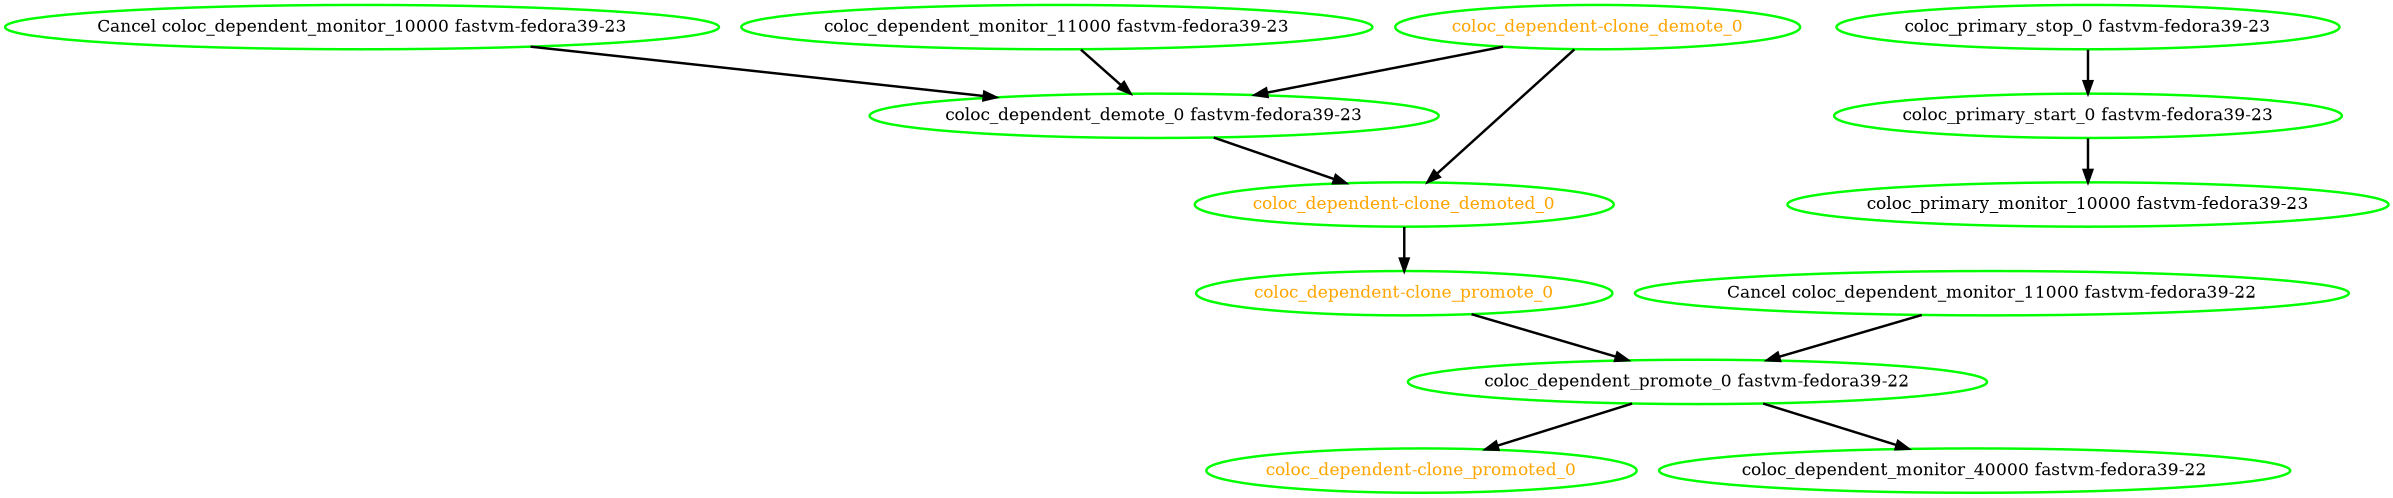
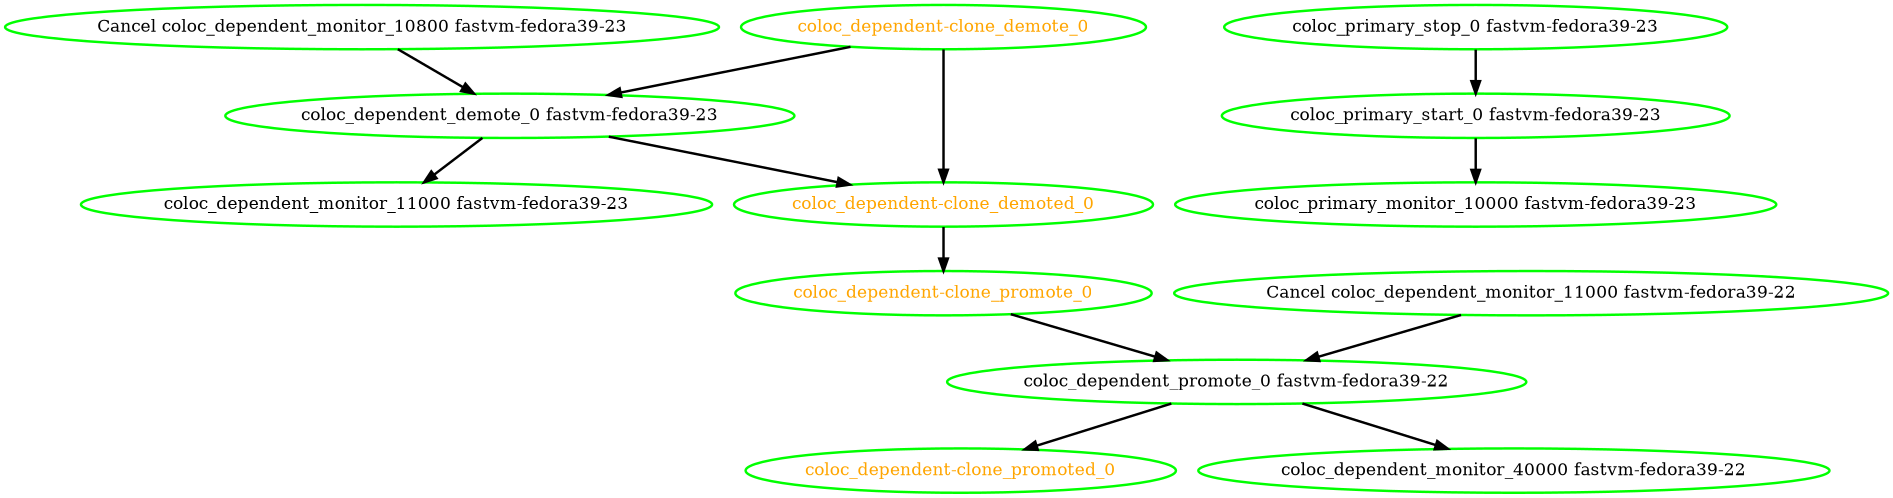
node "Cancel coloc_dependent_monitor_10000 fastvm-fedora39-23": label "Cancel coloc_dependent_monitor_10000 fastvm-fedora39-23" -> "Cancel coloc_dependent_monitor_10800 fastvm-fedora39-23"
edge "coloc_dependent_monitor_11000 fastvm-fedora39-23" -> "coloc_dependent_demote_0 fastvm-fedora39-23": reversed
